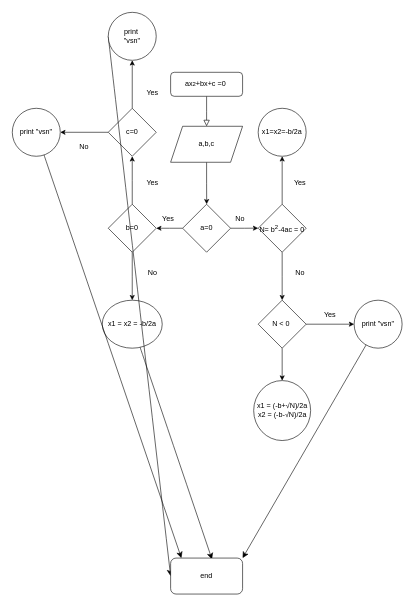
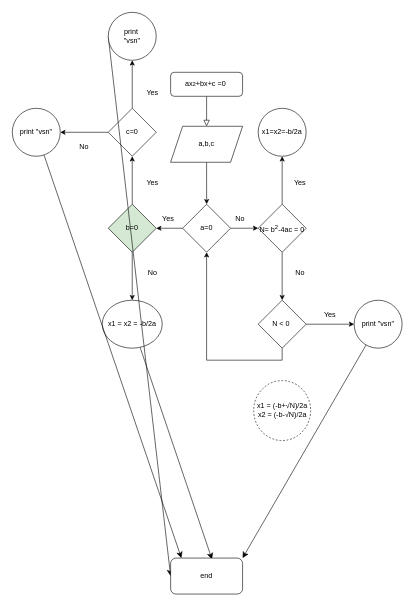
node "b=0": fillcolor #ffffff -> #d5e8d4
edge "N < 0" -> "x1 = (-b+√N)/2a x2 = (-b-√N)/2a": now "N < 0" -> "a=0"
node "x1 = (-b+√N)/2a x2 = (-b-√N)/2a": style solid -> dashed
